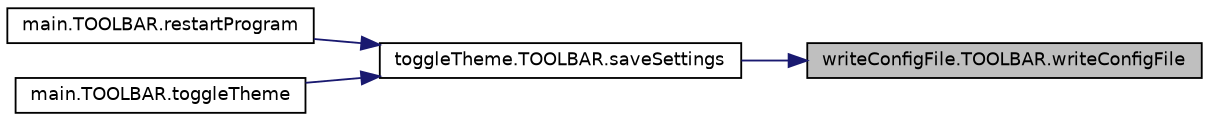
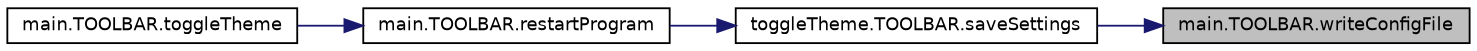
node "writeConfigFile.TOOLBAR.writeConfigFile": label "writeConfigFile.TOOLBAR.writeConfigFile" -> "main.TOOLBAR.writeConfigFile"
edge "main.TOOLBAR.toggleTheme" -> "toggleTheme.TOOLBAR.saveSettings": now "main.TOOLBAR.toggleTheme" -> "main.TOOLBAR.restartProgram"
